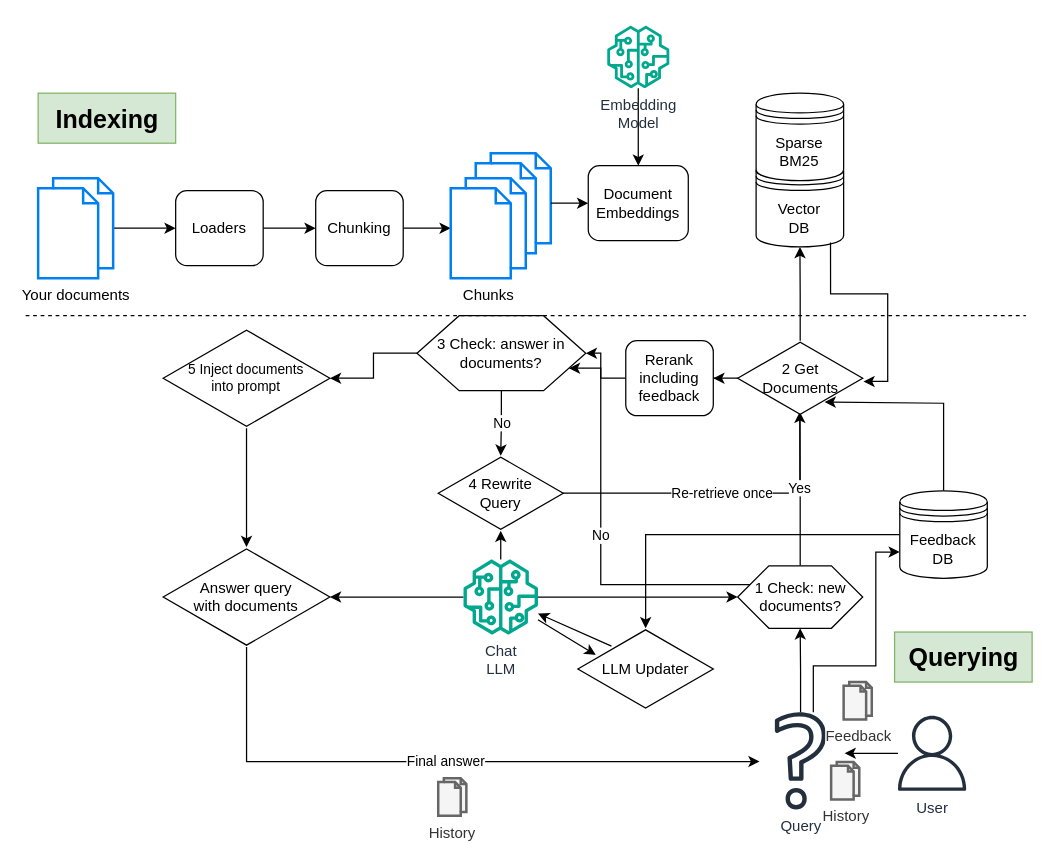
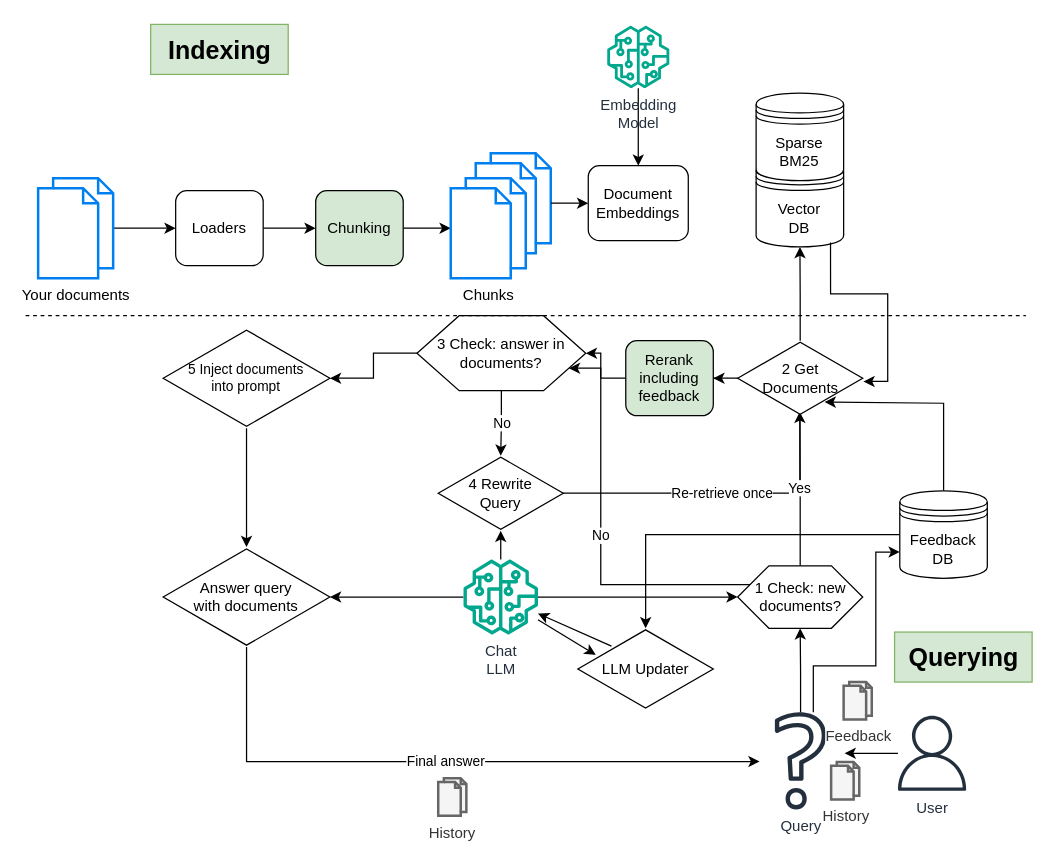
node "Indexing": moved (107, 118) -> (219, 49)
node "Chunking": fillcolor #ffffff -> #d5e8d4
node "Rerank including feedback": fillcolor #ffffff -> #d5e8d4
